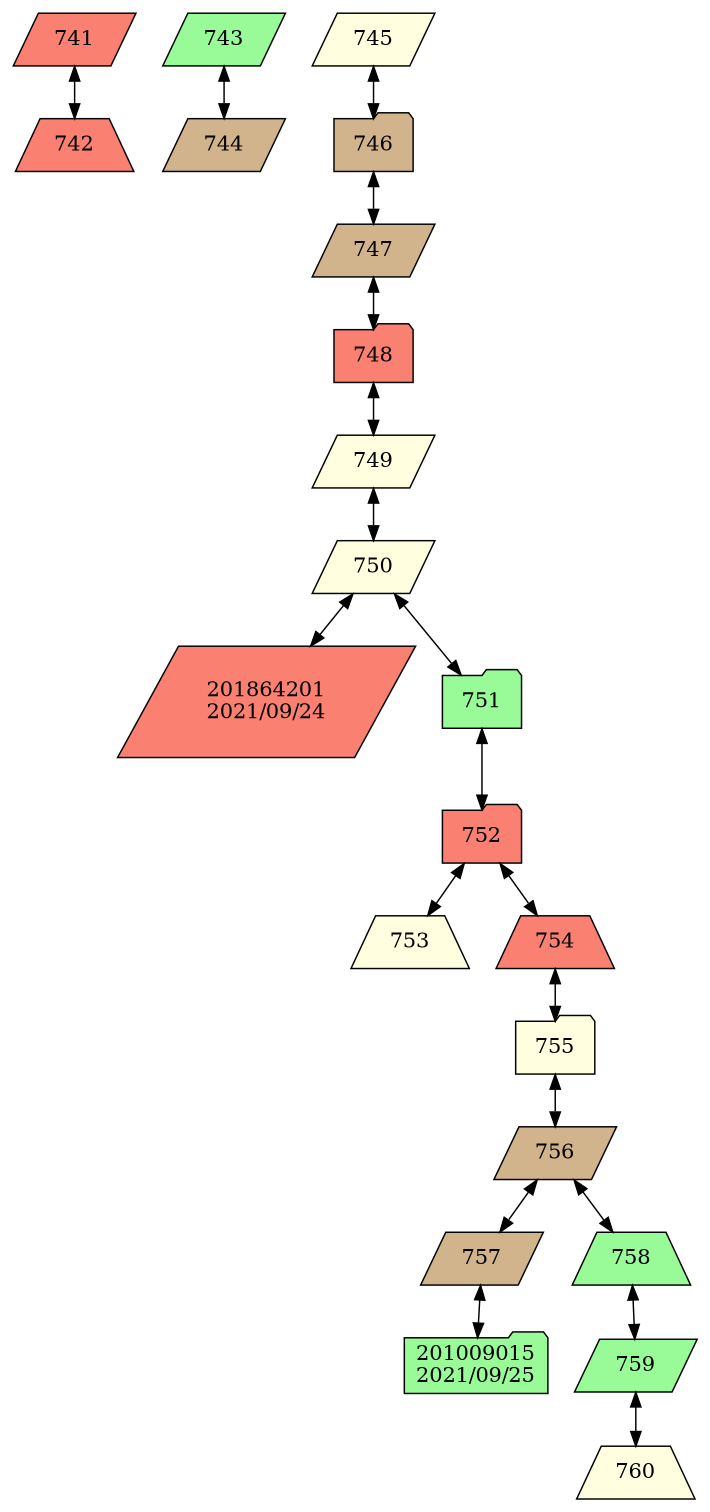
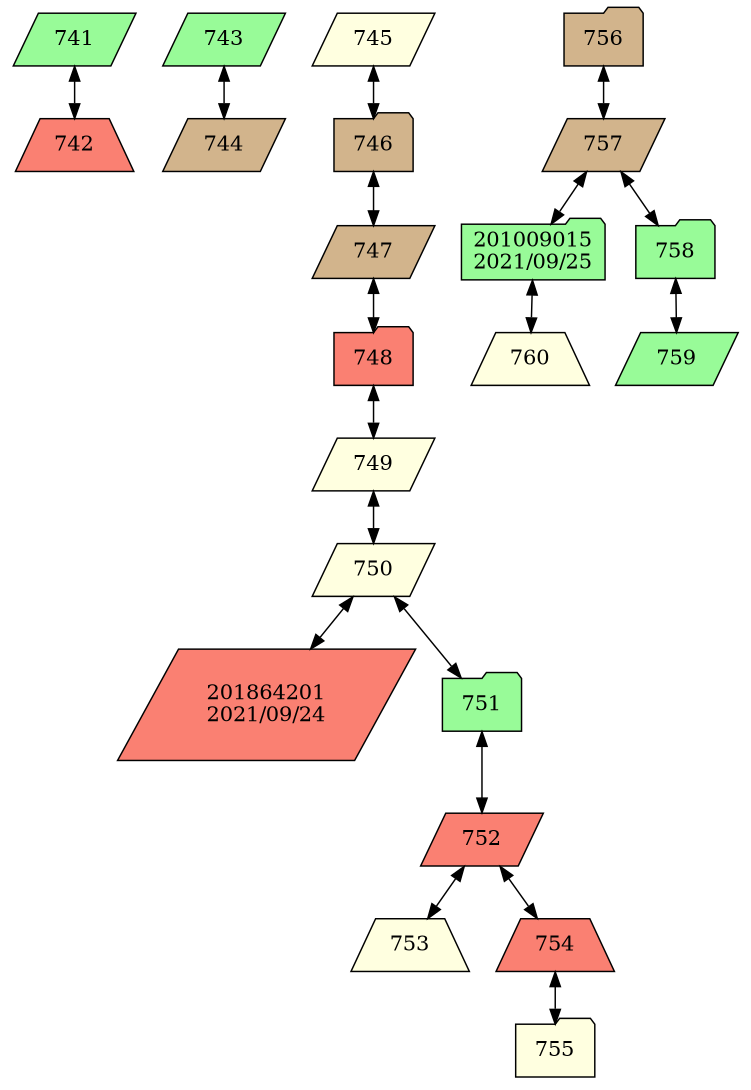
node "741": fillcolor salmon -> palegreen
node "752": shape folder -> parallelogram
edge "755" -- "756": removed
node "756": shape parallelogram -> folder
edge "756" -- "758": now "757" -- "758"
node "758": shape trapezium -> folder
edge "759" -- "760": now "201009015 2021/09/25" -- "760"
